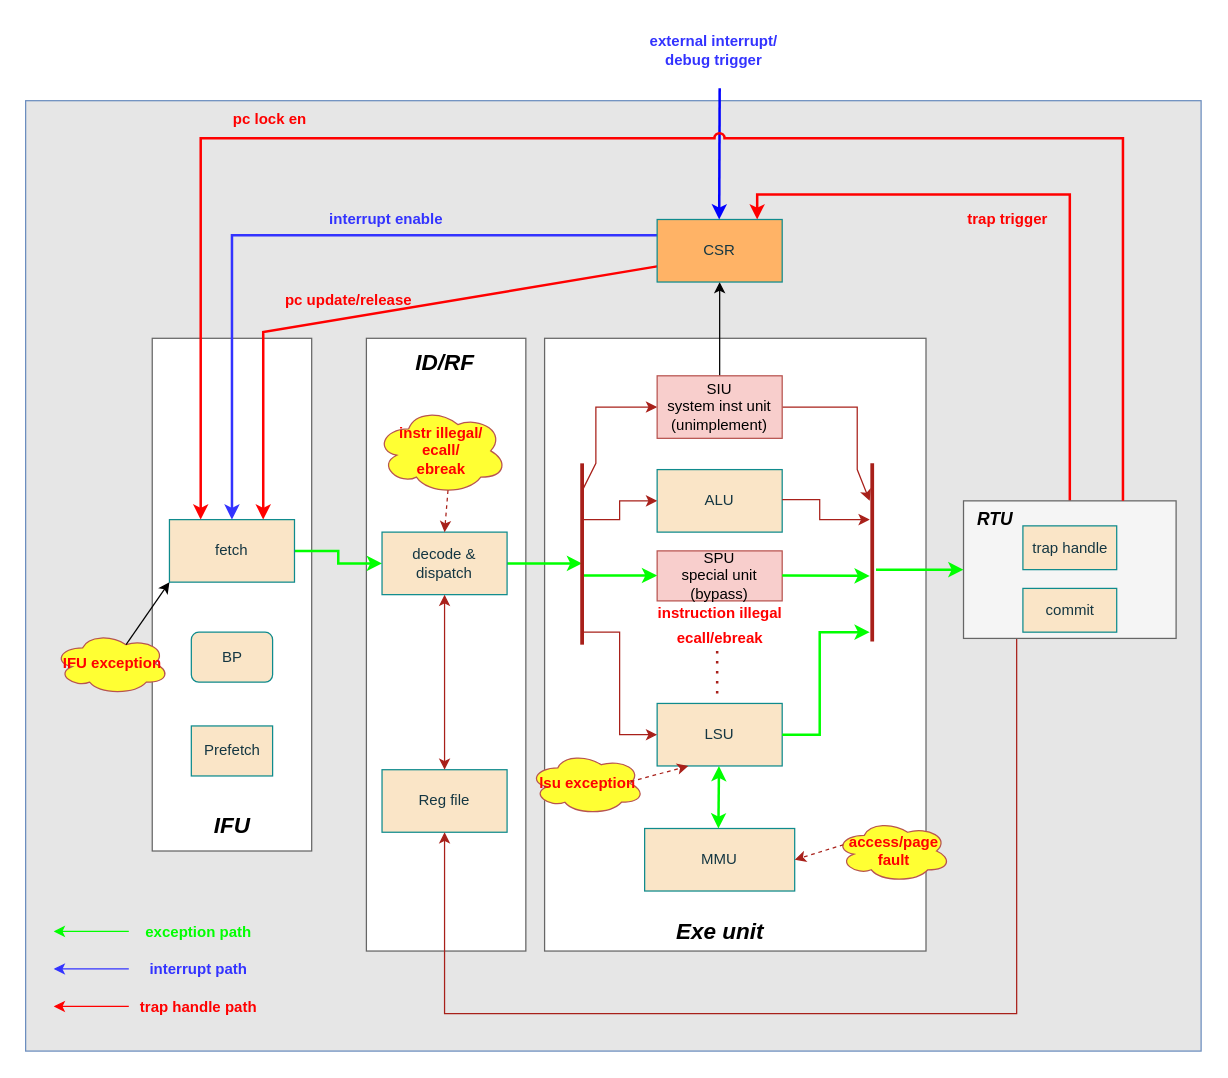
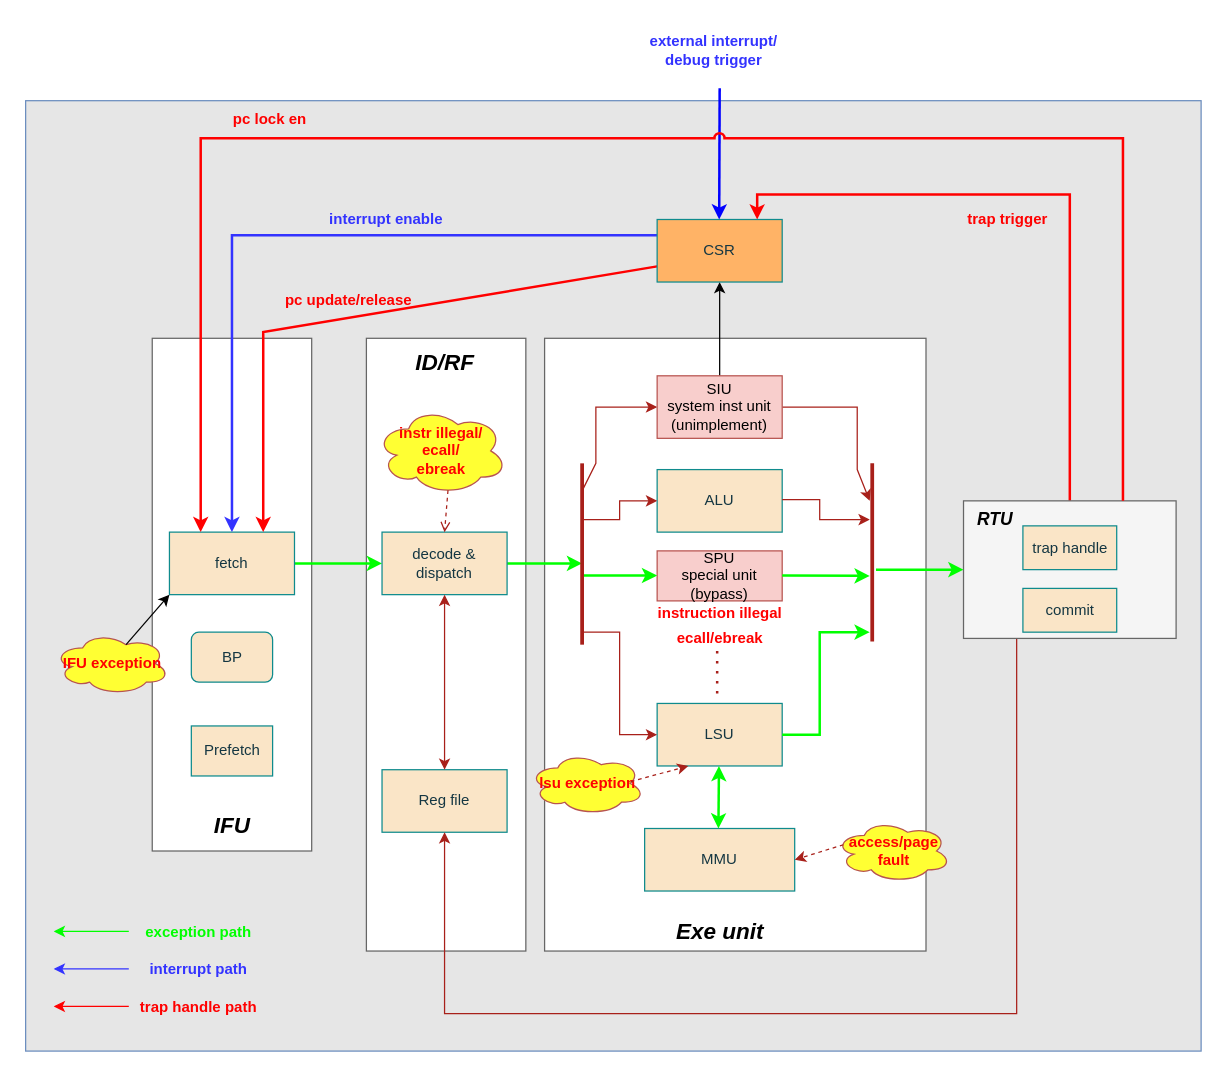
edge "instr illegal/ecall/ebreak" -> "decode & dispatch": arrowhead classic -> open
node "fetch": moved (232, 551) -> (232, 563)
